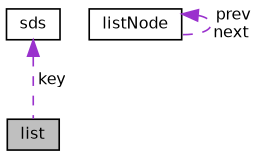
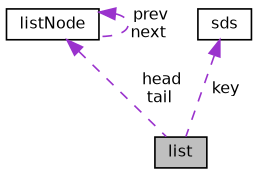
edge "list" -> "listNode": added, label "head tail"
